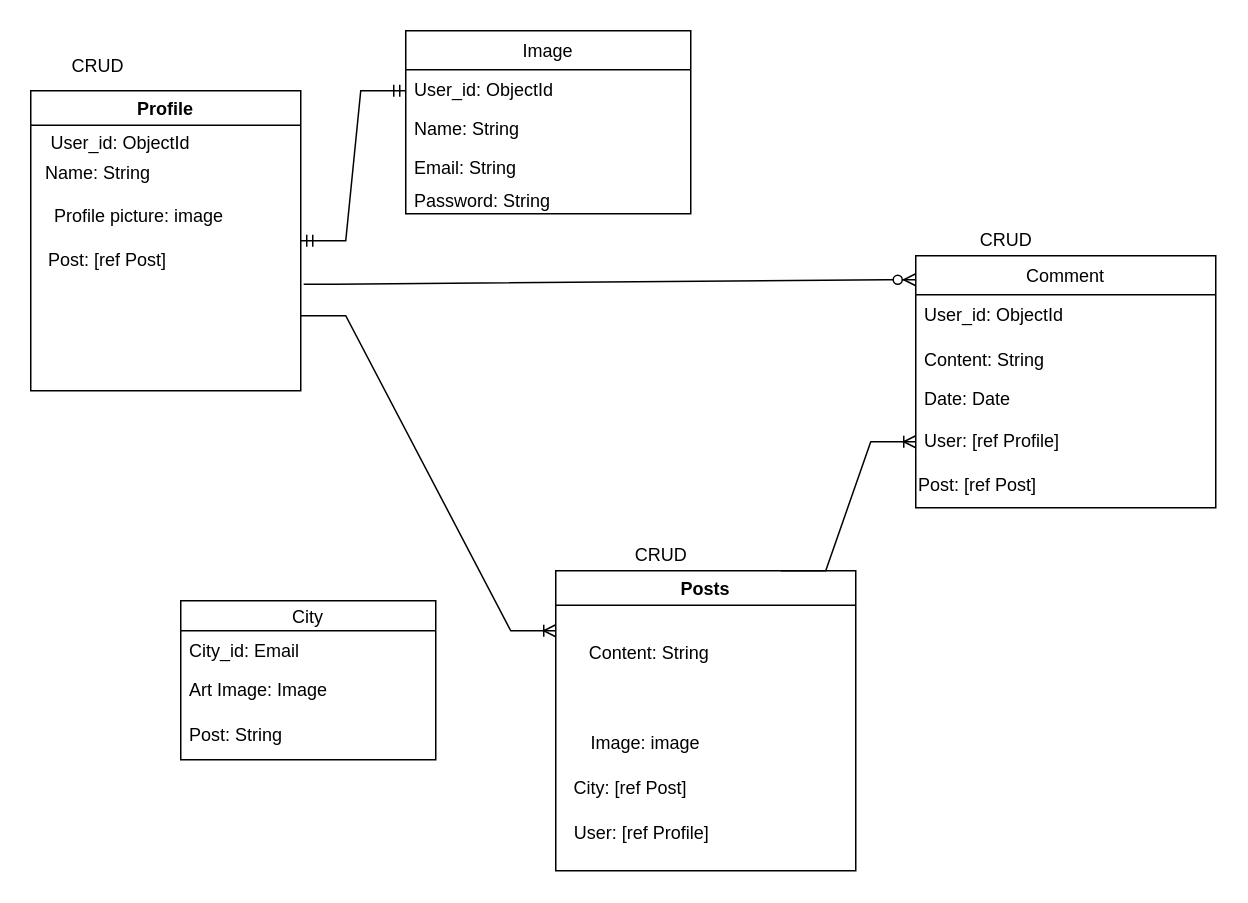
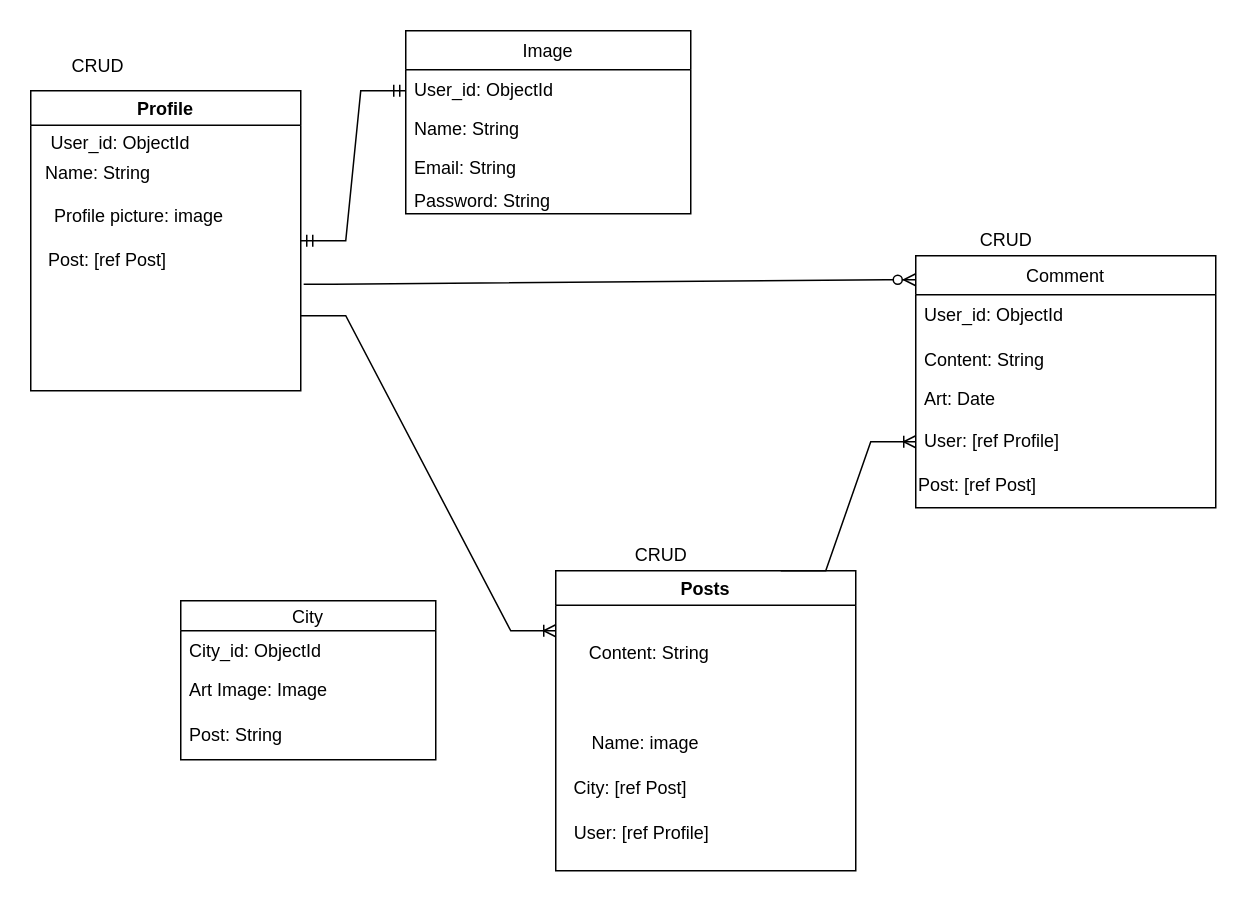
node "Date: Date": label "Date: Date" -> "Art: Date"
node "City_id: Email": label "City_id: Email" -> "City_id: ObjectId"
node "Image: image": label "Image: image" -> "Name: image"
